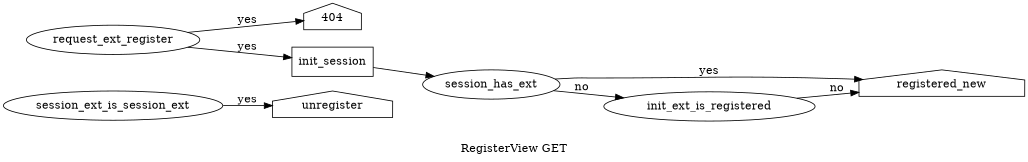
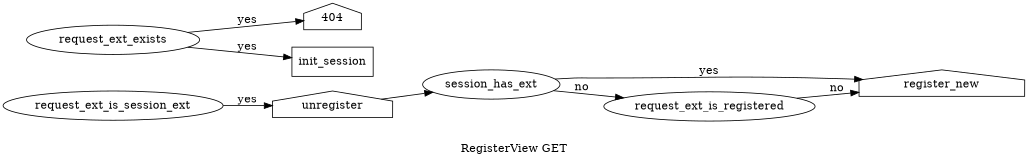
node "request_ext_register": label "request_ext_register" -> "request_ext_exists"
edge "init_session" -> "session_has_ext": now "unregister" -> "session_has_ext"
node "registered_new": label "registered_new" -> "register_new"
node "session_ext_is_session_ext": label "session_ext_is_session_ext" -> "request_ext_is_session_ext"
node "init_ext_is_registered": label "init_ext_is_registered" -> "request_ext_is_registered"
